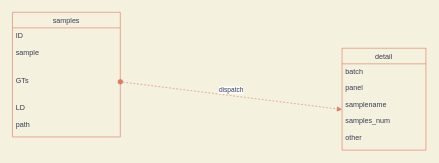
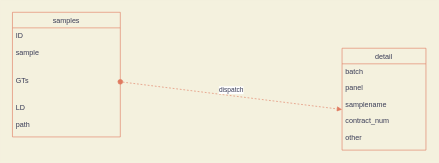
node "panel samplename samples_num other": label "panel samplename samples_num other" -> "panel samplename contract_num other"
